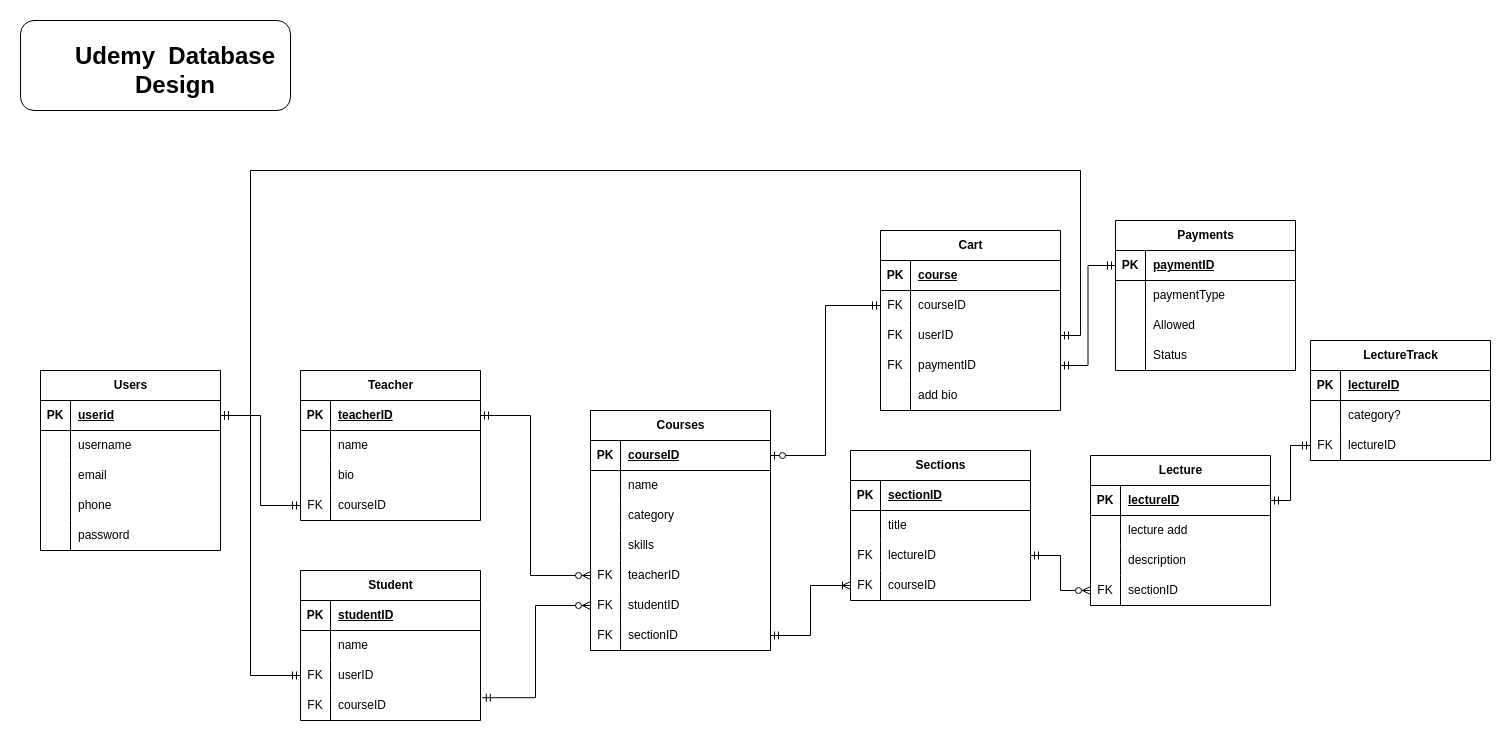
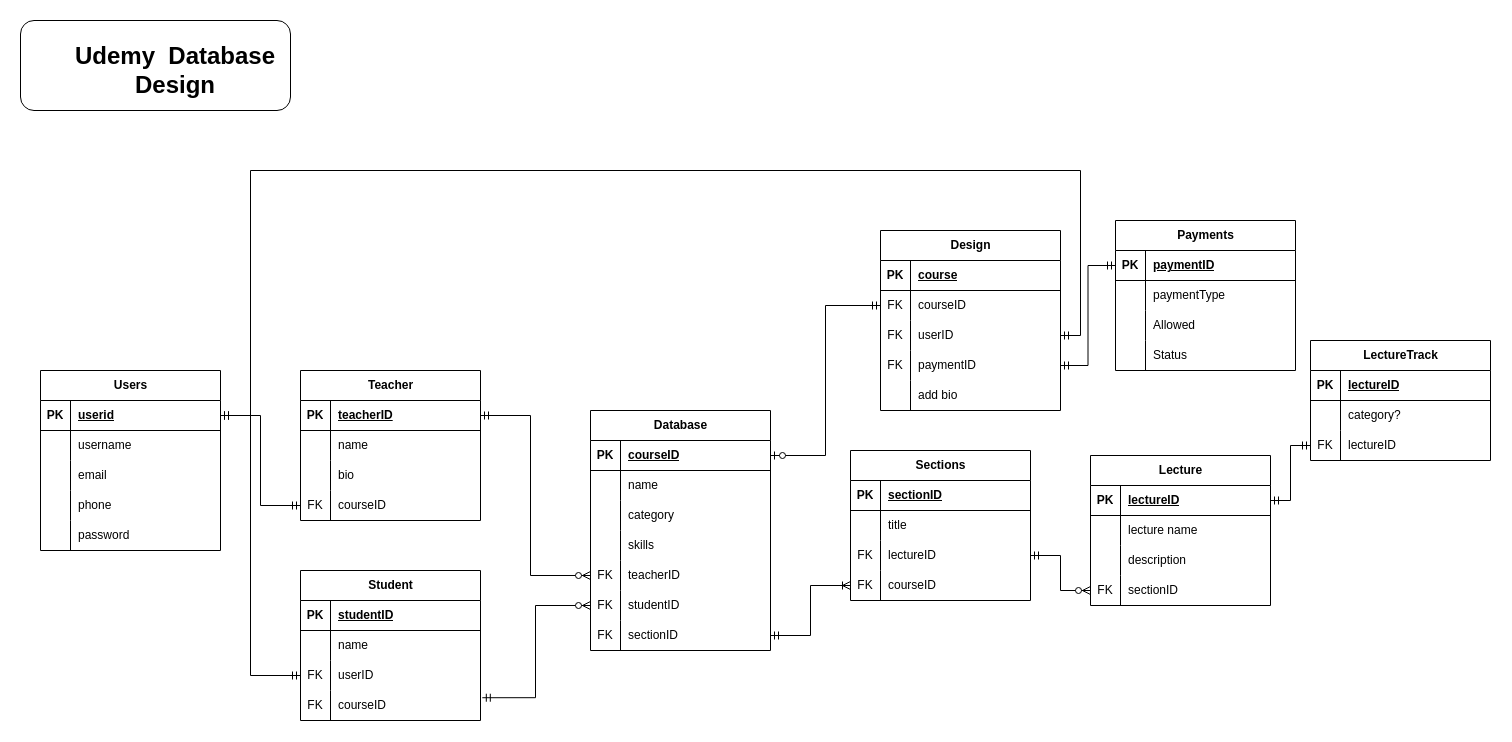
node "Cart": label "Cart" -> "Design"
node "Courses": label "Courses" -> "Database"
node "lecture add": label "lecture add" -> "lecture name"
